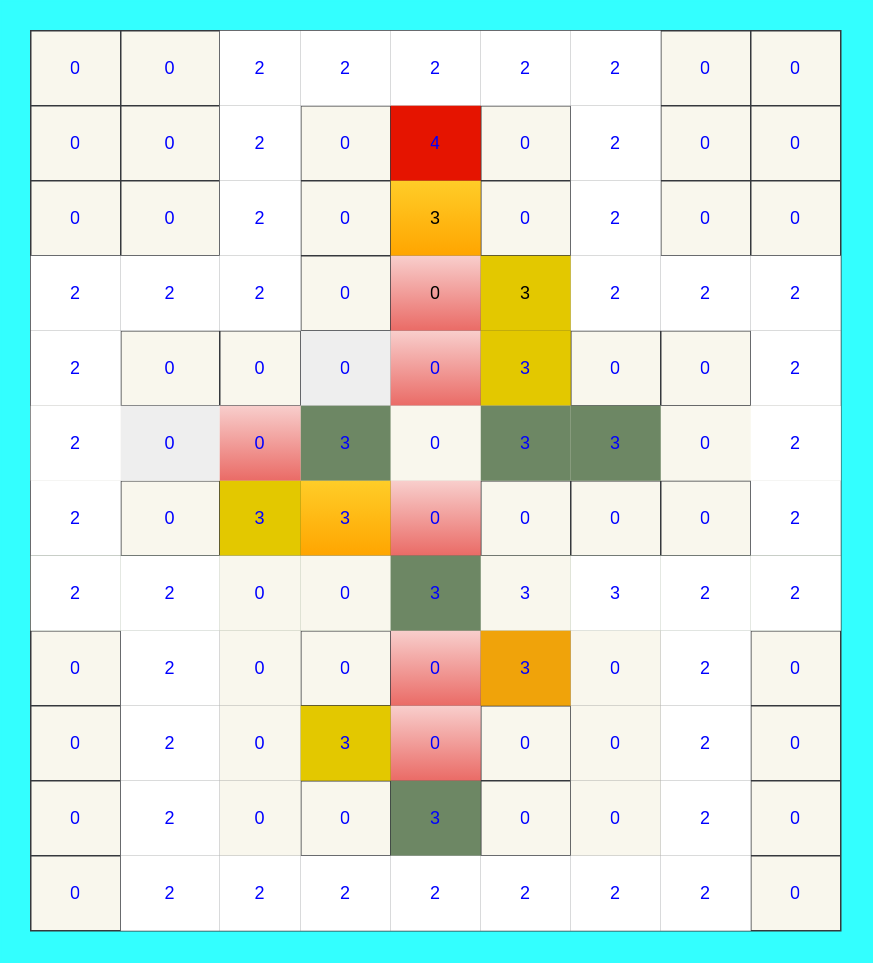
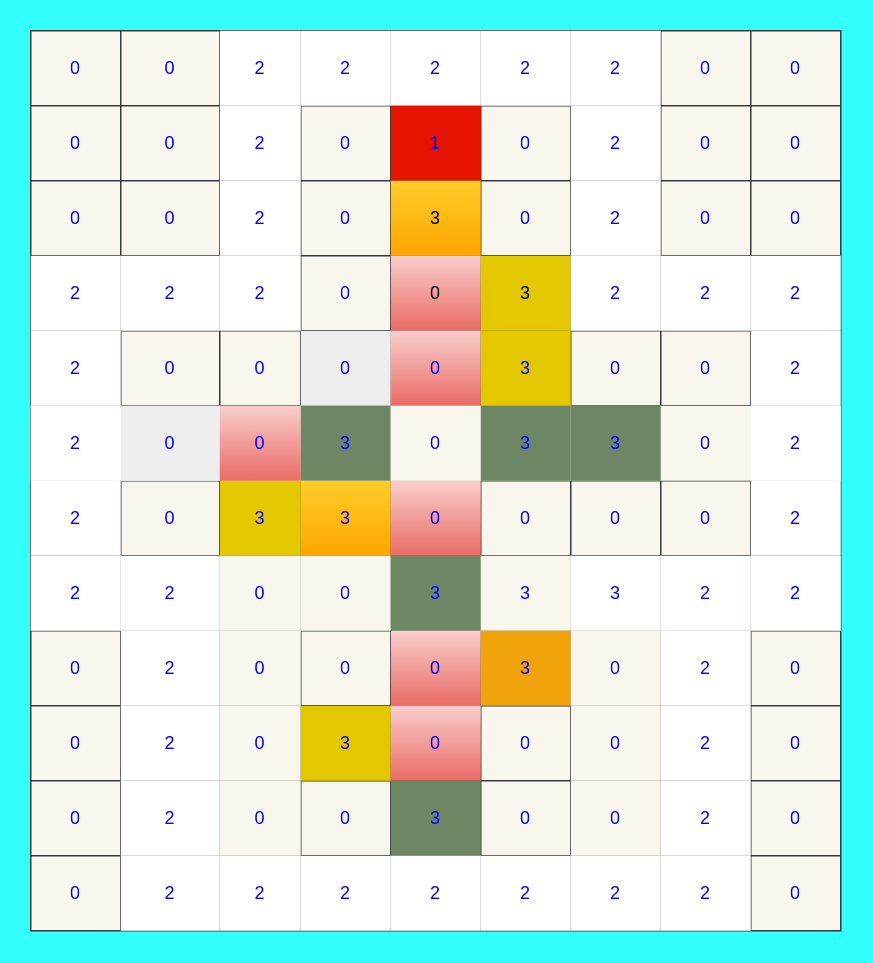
node "4": label "4" -> "1"
